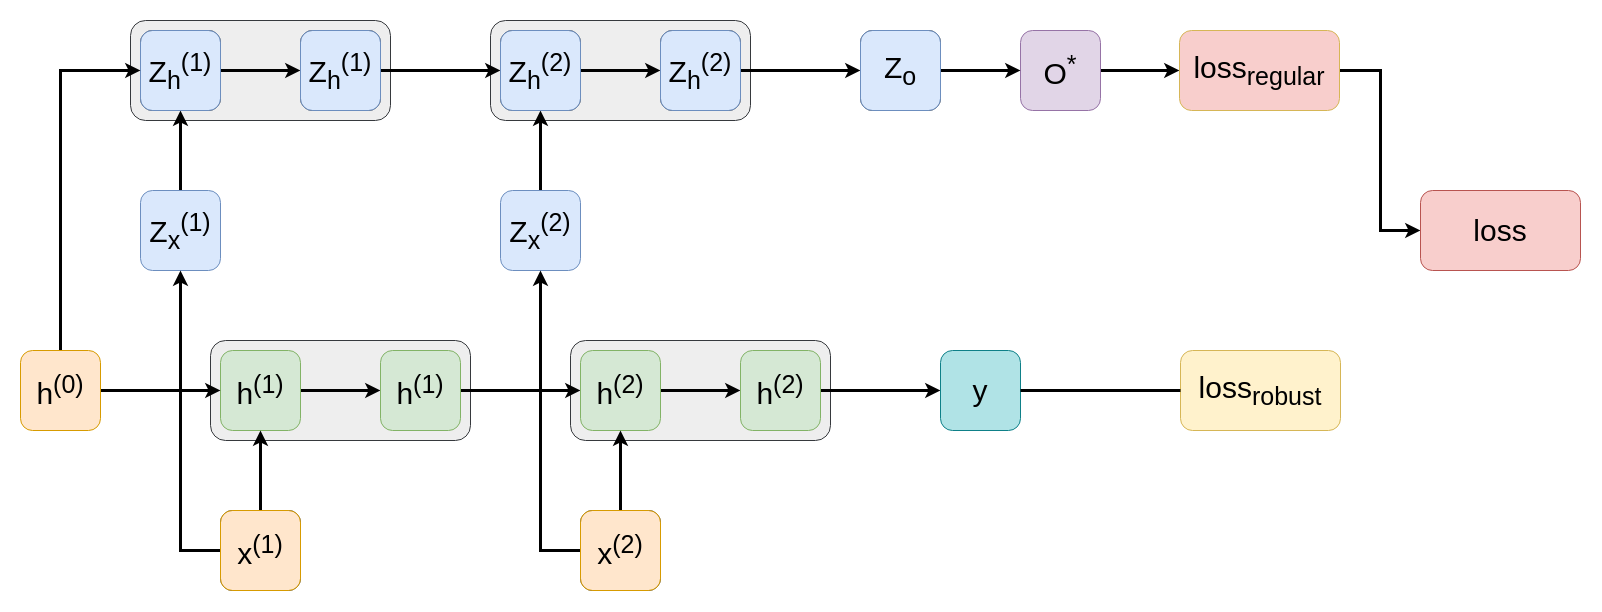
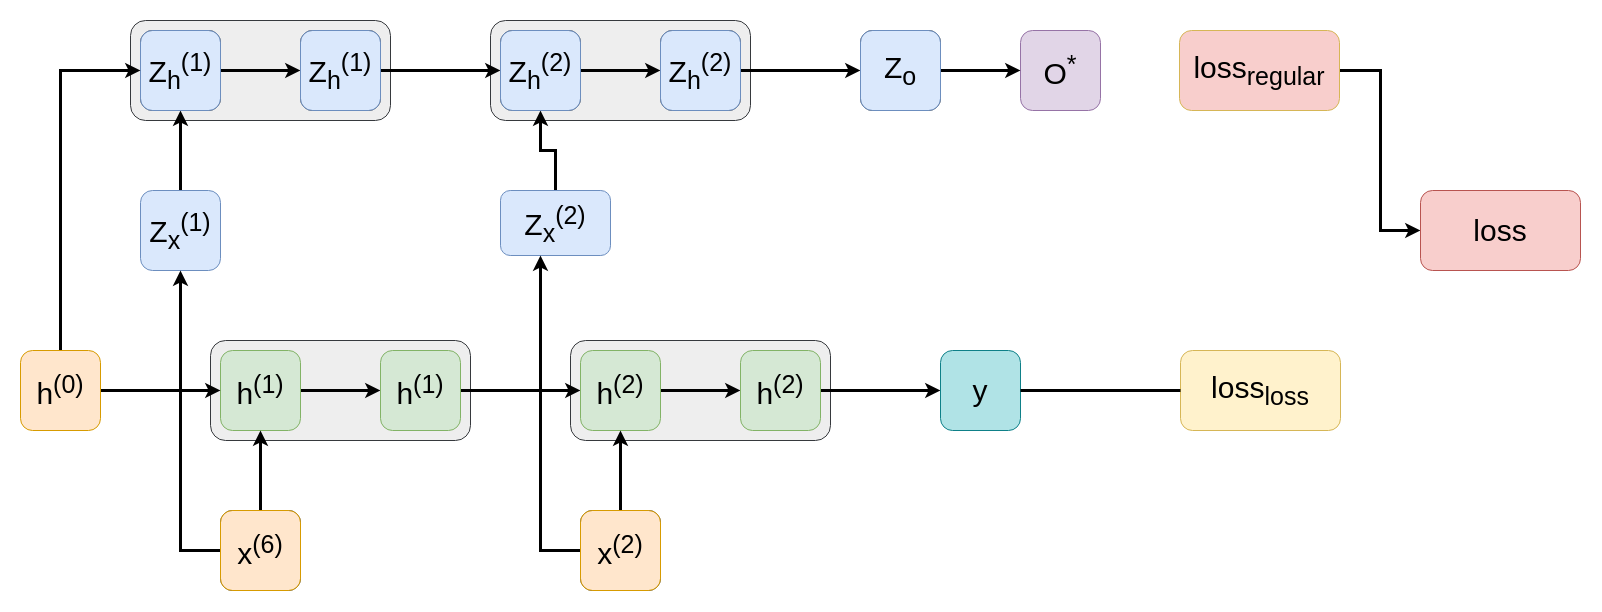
edge "O*" -> "lossregular": removed
node "Zx(2)": size 80x80 -> 110x65
node "lossrobust": label "lossrobust" -> "lossloss"
node "x(1)": label "x(1)" -> "x(6)"
